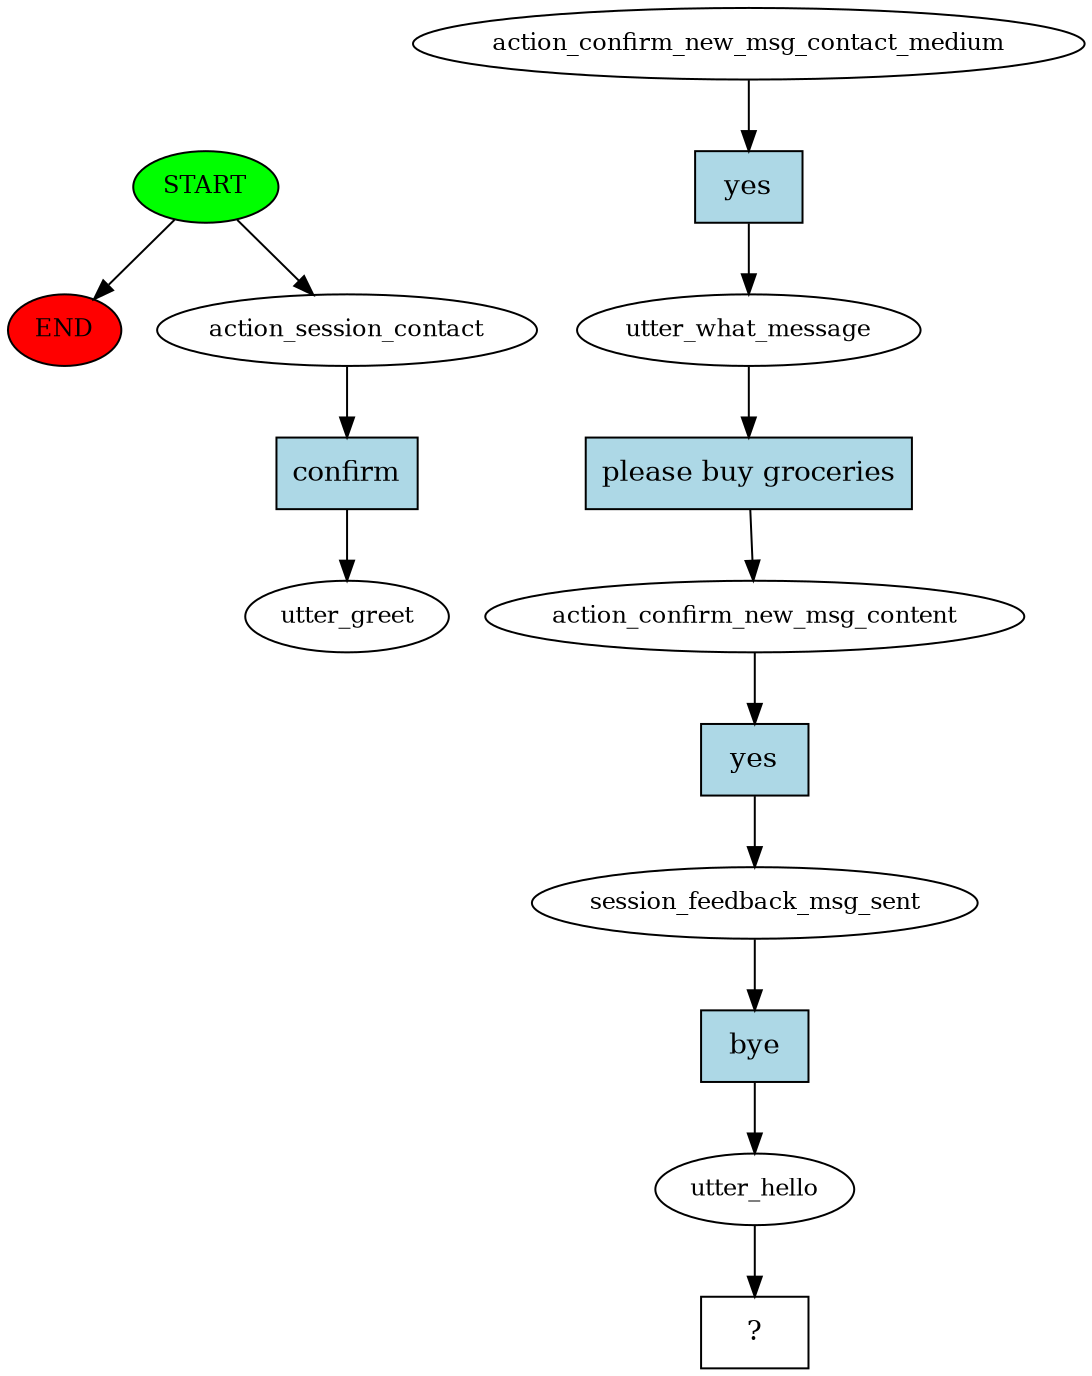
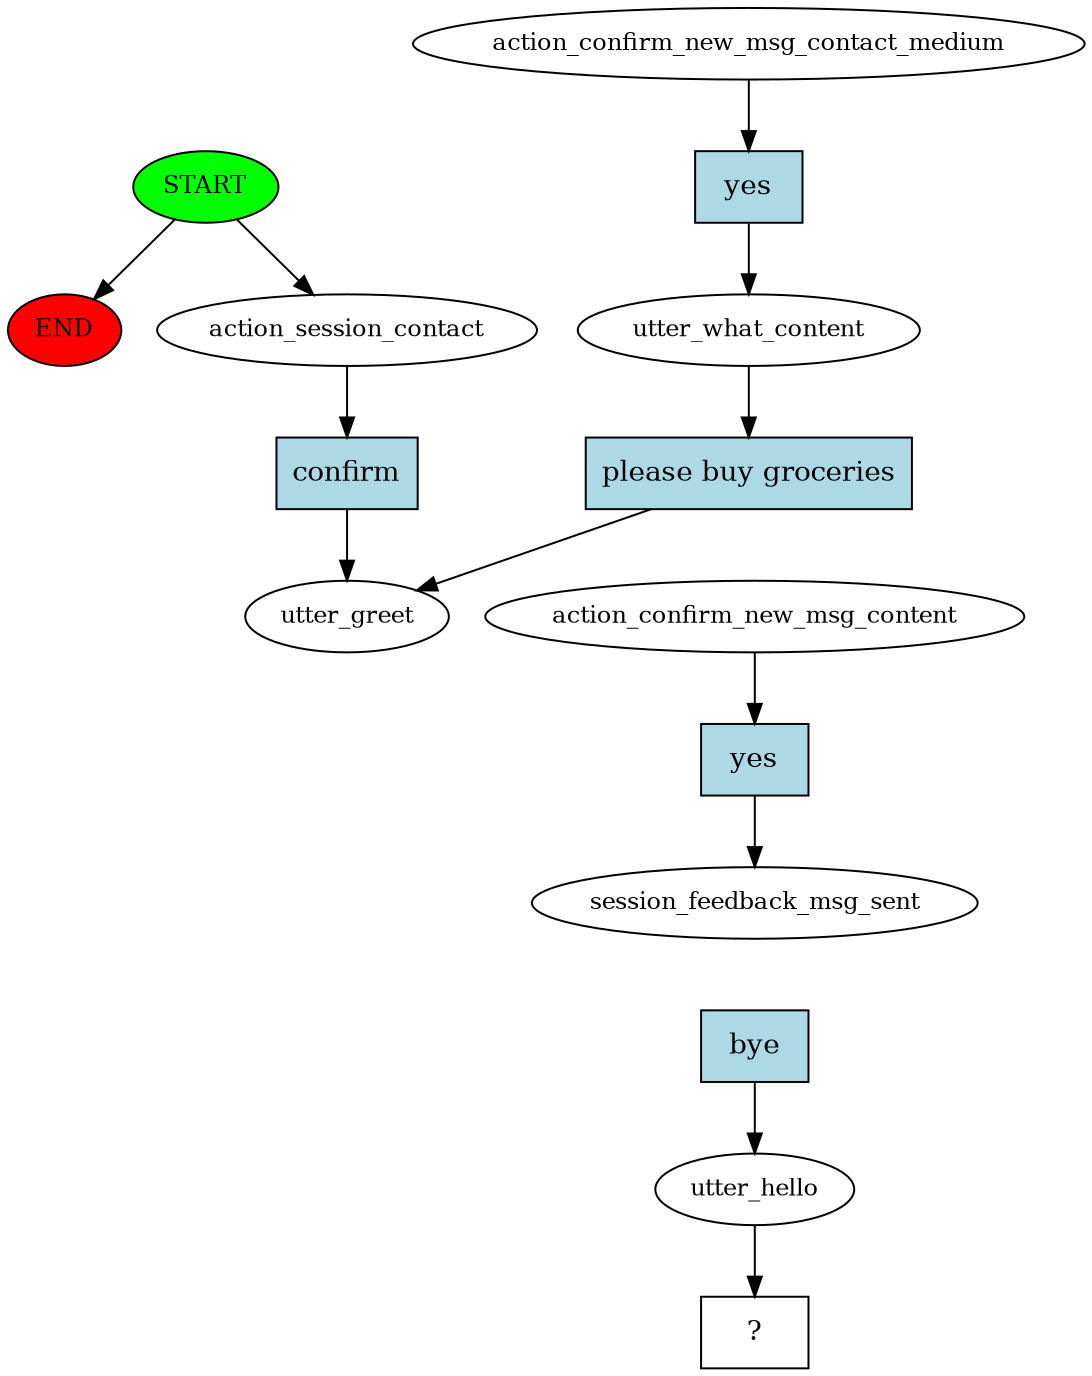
node "utter_what_message": label "utter_what_message" -> "utter_what_content"
edge "please buy groceries" -> "action_confirm_new_msg_content": now "please buy groceries" -> "utter_greet"
edge "session_feedback_msg_sent" -> "bye": removed
